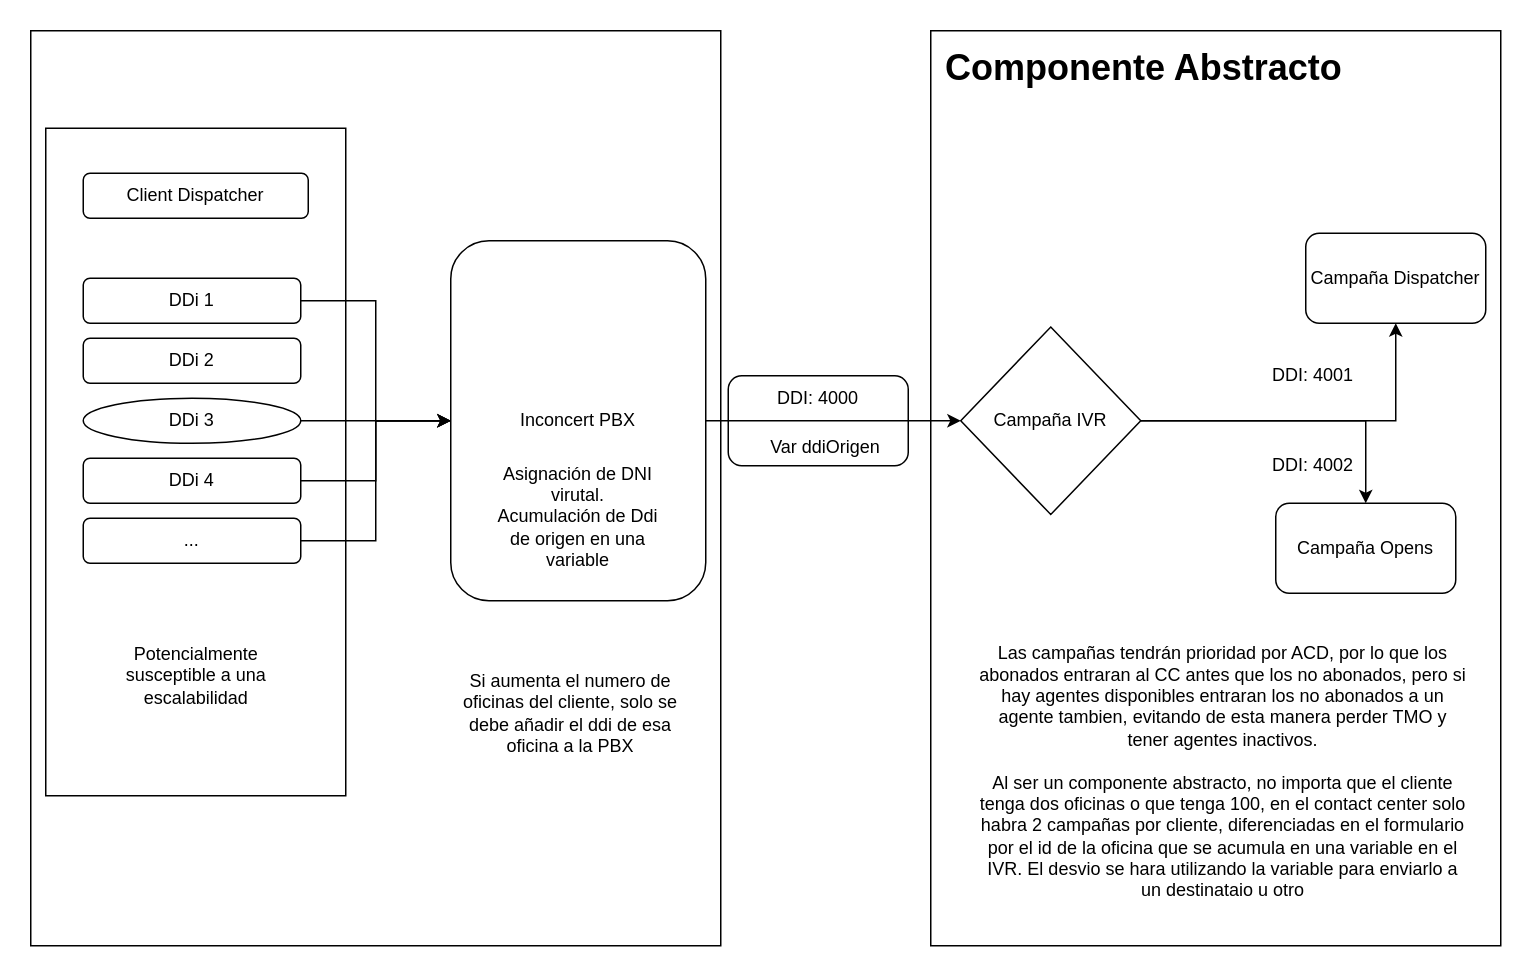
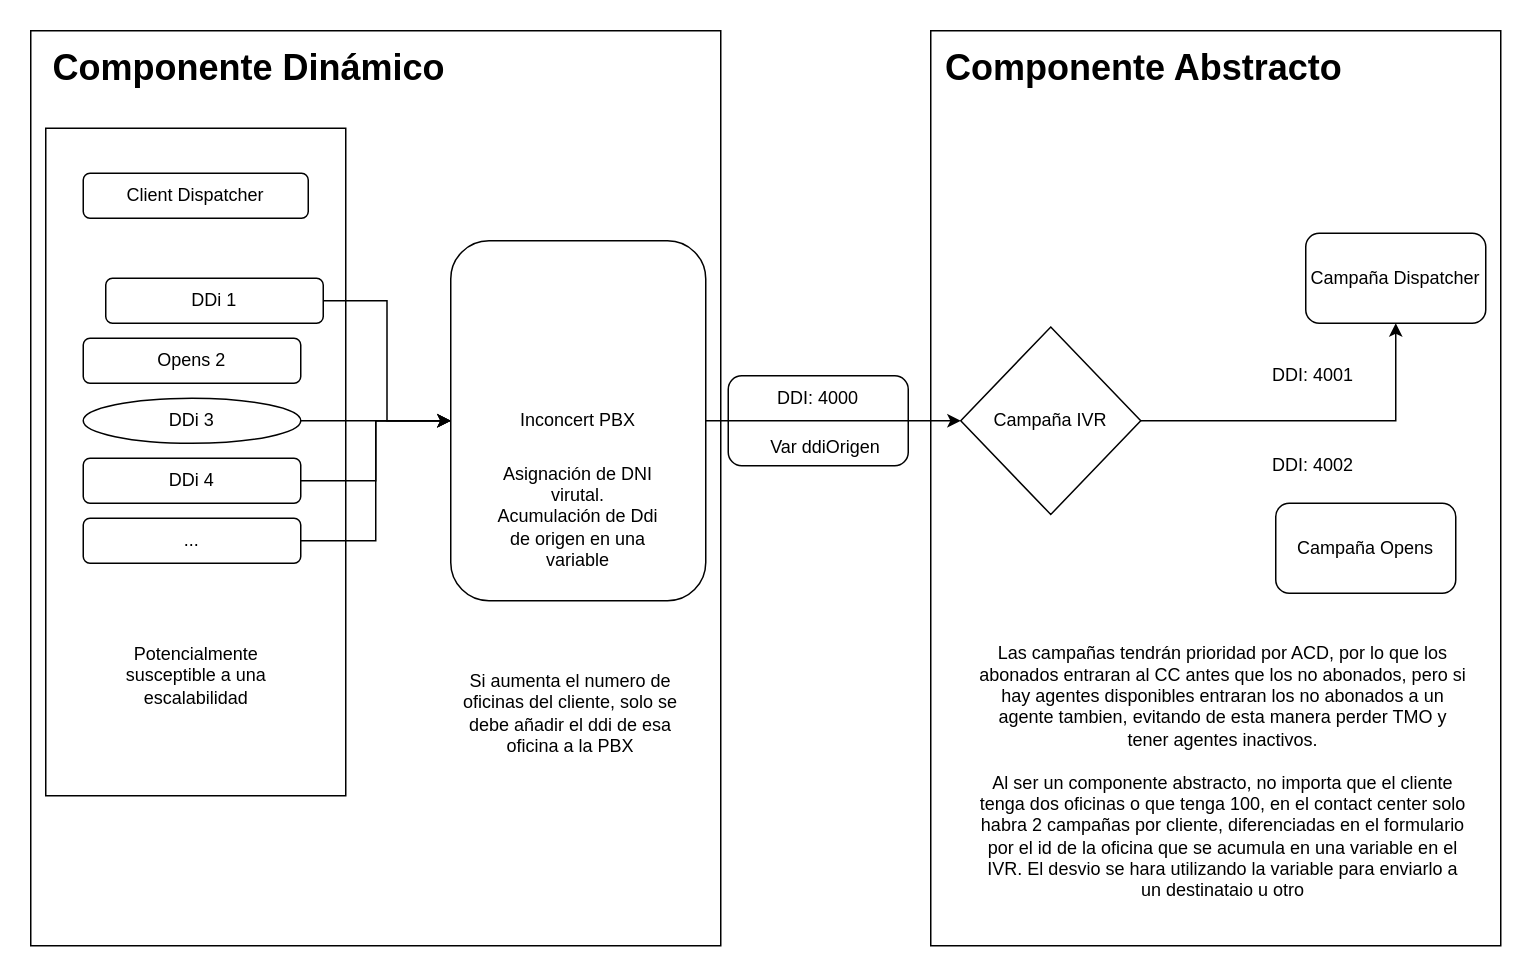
node "Componente Dinámico": added
node "DDi 1": moved (192, 301) -> (215, 301)
node "DDi 2": label "DDi 2" -> "Opens 2"
edge "Campaña IVR" -> "Campaña Opens": removed
